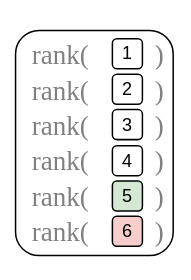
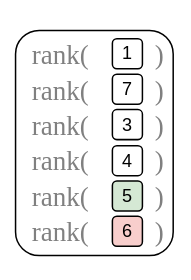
node "2": label "2" -> "7"
